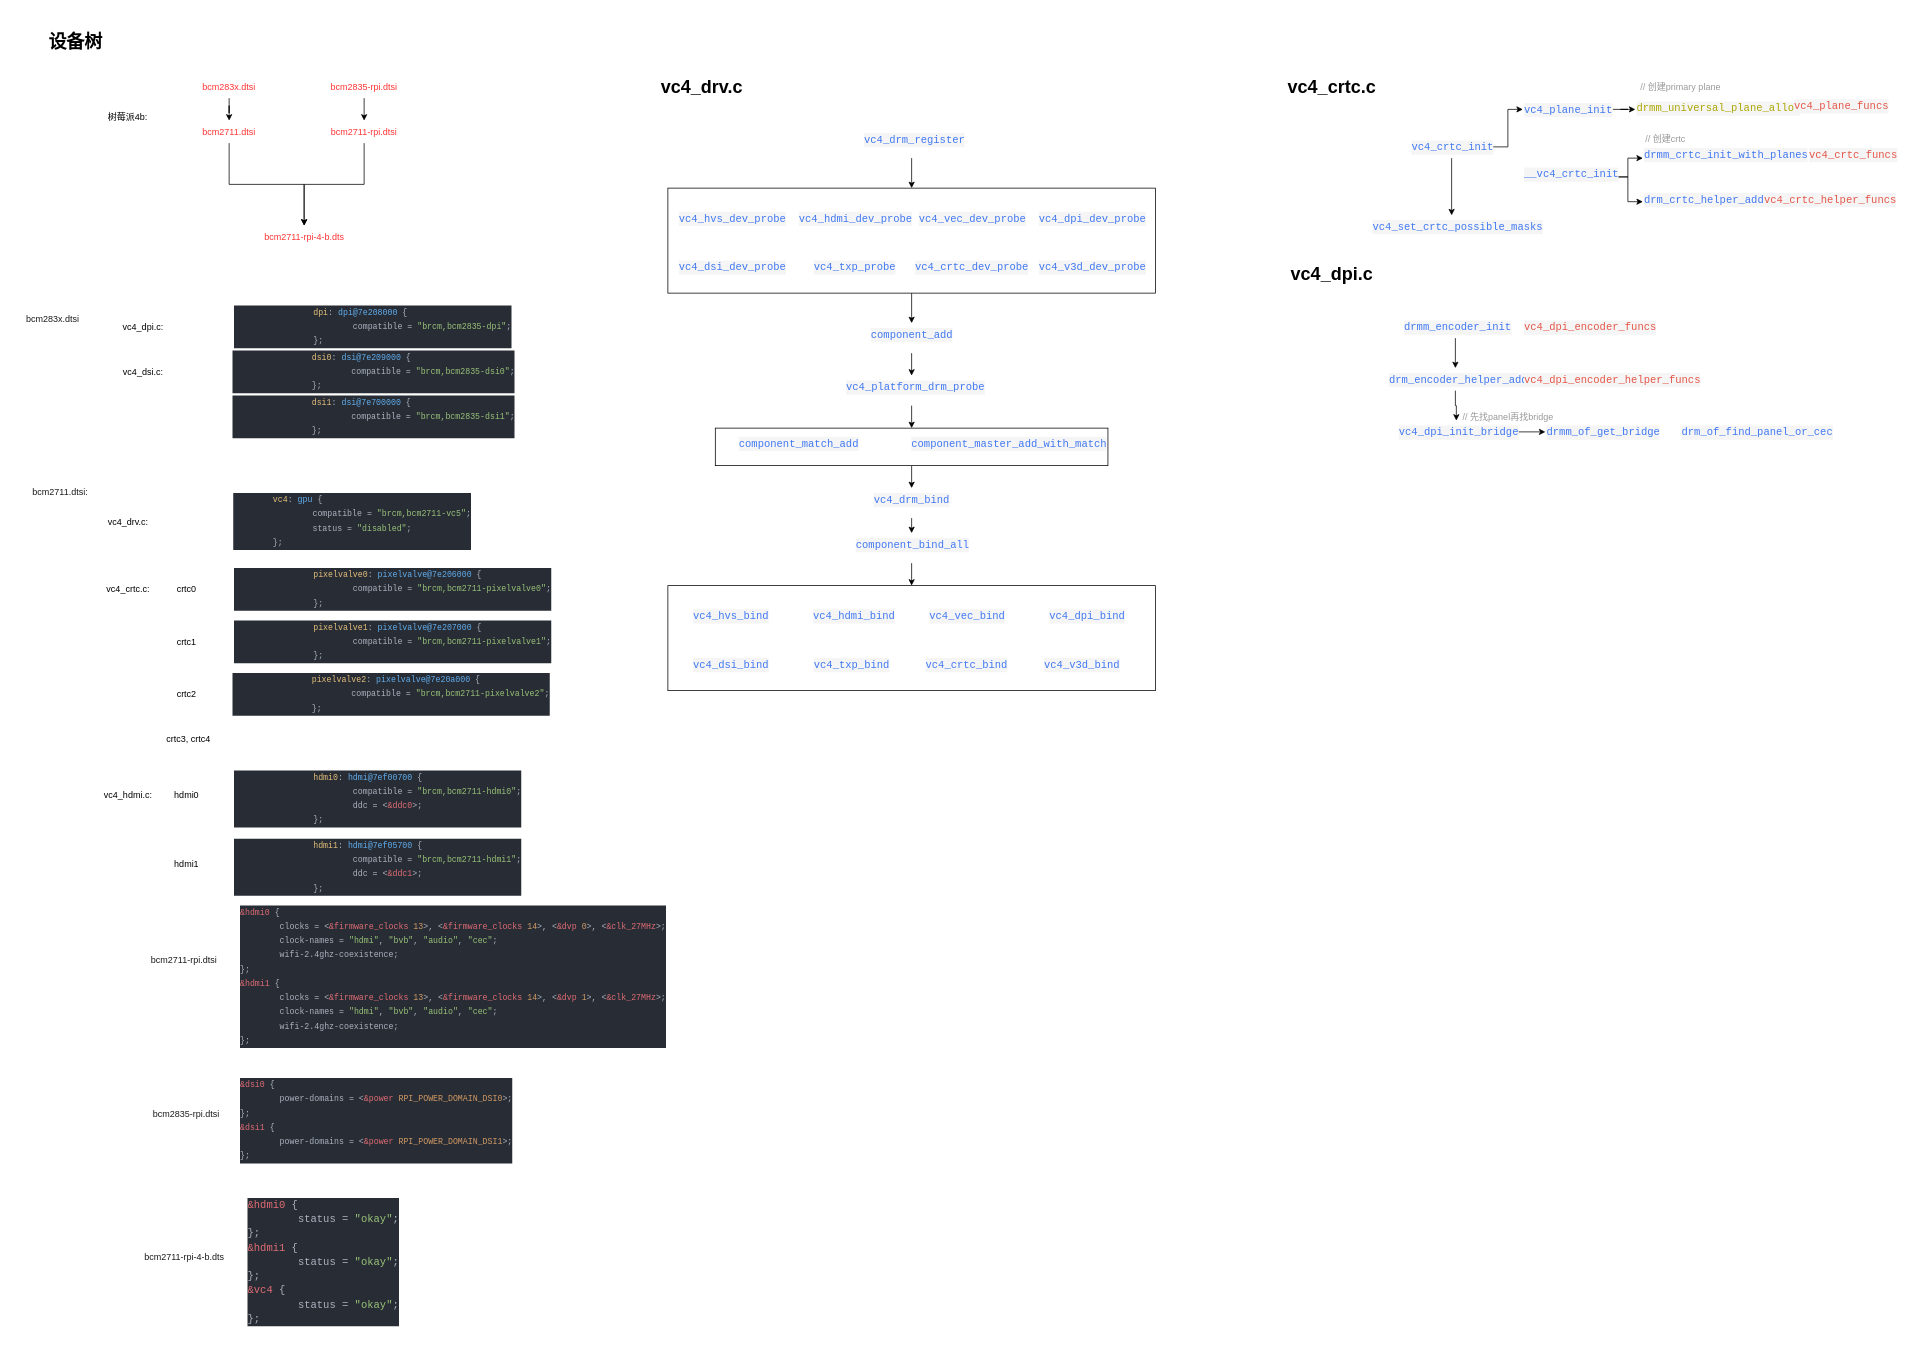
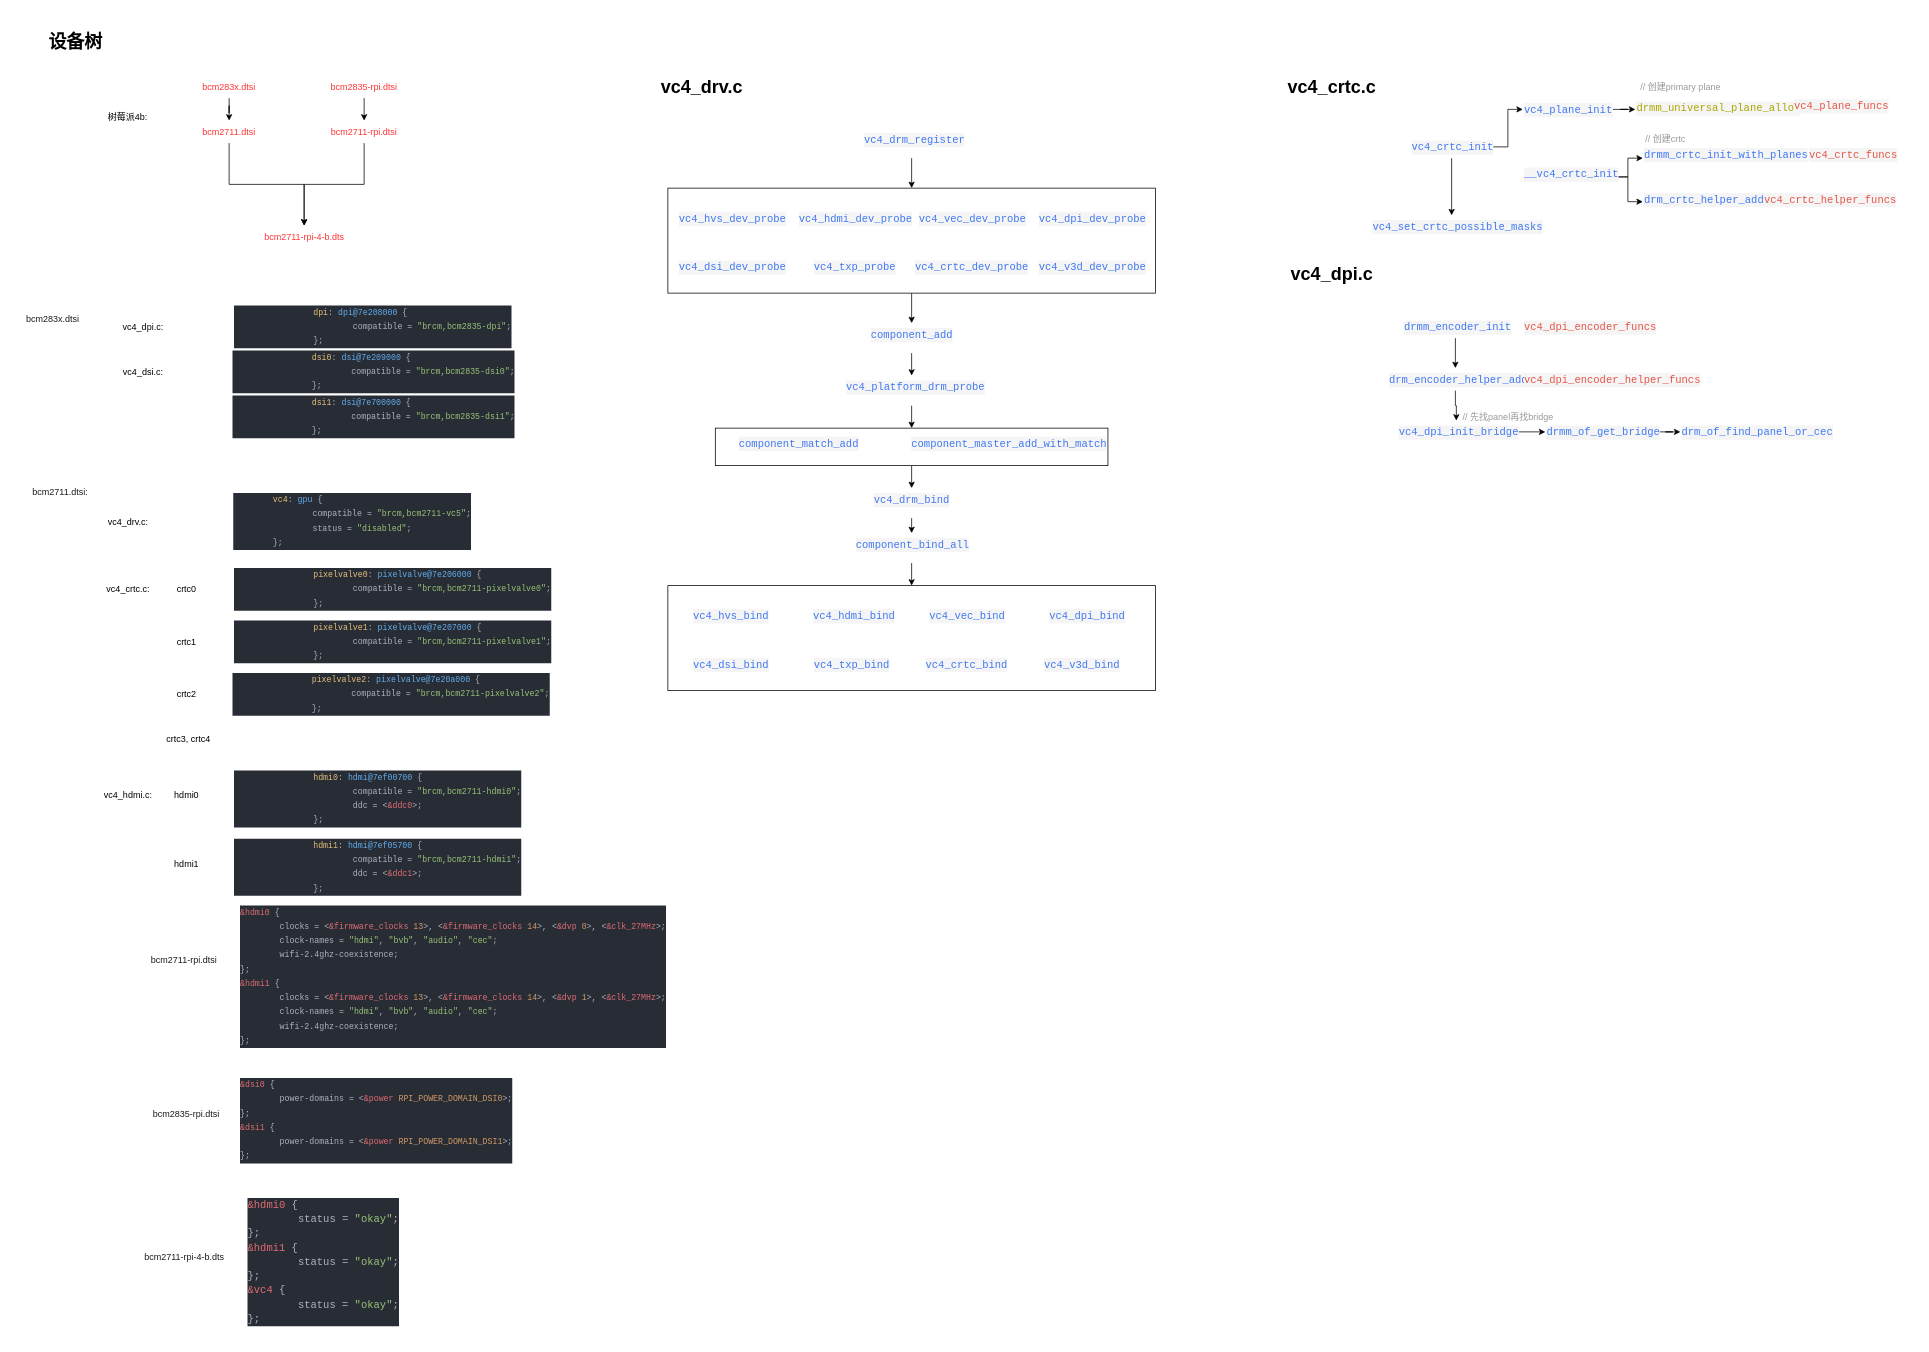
edge "drmm_of_get_bridge" -> "drm_of_find_panel_or_cec": added
